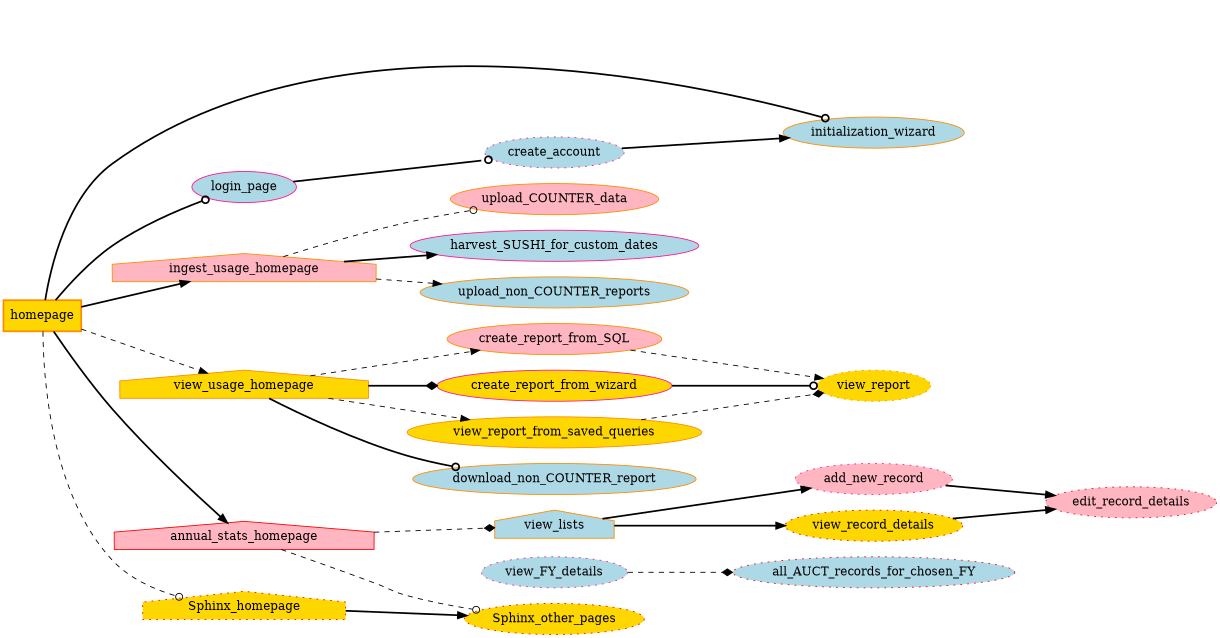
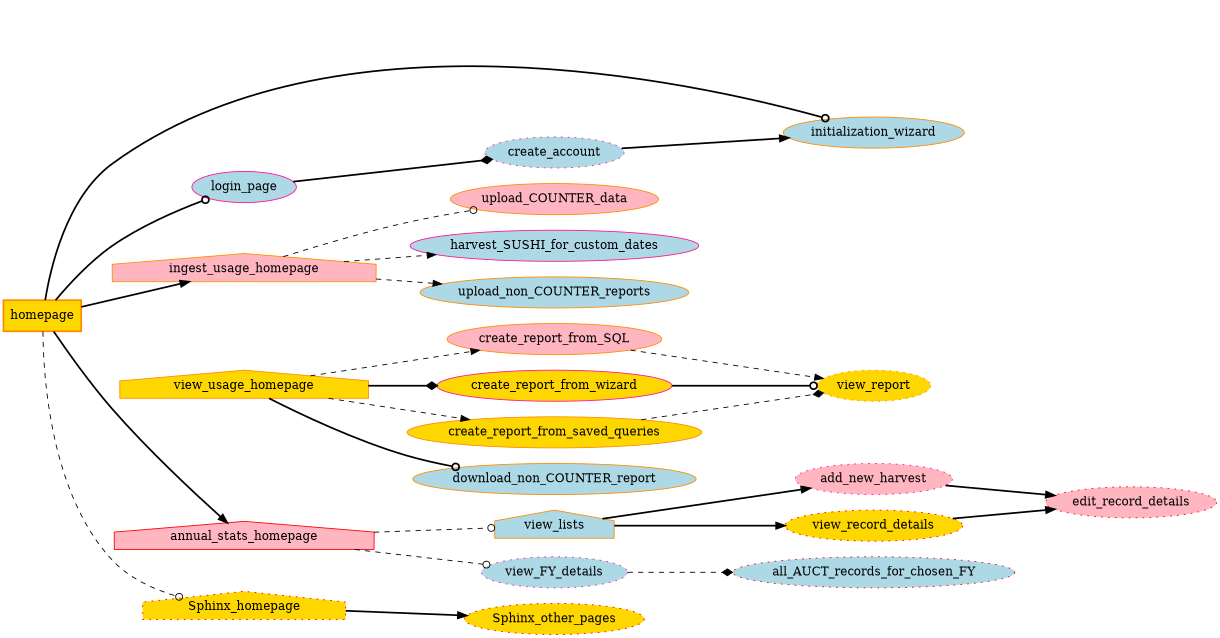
edge "login_page" -> "create_account": arrowhead odot -> diamond
edge "ingest_usage_homepage" -> "harvest_SUSHI_for_custom_dates": style bold -> dashed
edge "homepage" -> "view_usage_homepage": removed
node "view_report_from_saved_queries": label "view_report_from_saved_queries" -> "create_report_from_saved_queries"
node "add_new_record": label "add_new_record" -> "add_new_harvest"
edge "annual_stats_homepage" -> "view_lists": arrowhead diamond -> odot
edge "annual_stats_homepage" -> "Sphinx_other_pages": now "annual_stats_homepage" -> "view_FY_details"
